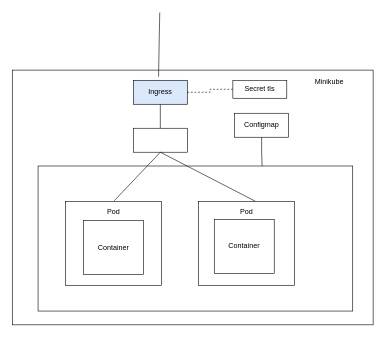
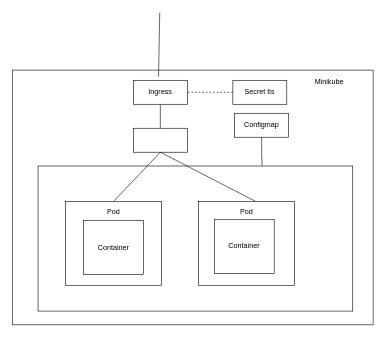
node "Secret tls": size 54x18 -> 54x24
node "Ingress": fillcolor #dae8fc -> #ffffff
